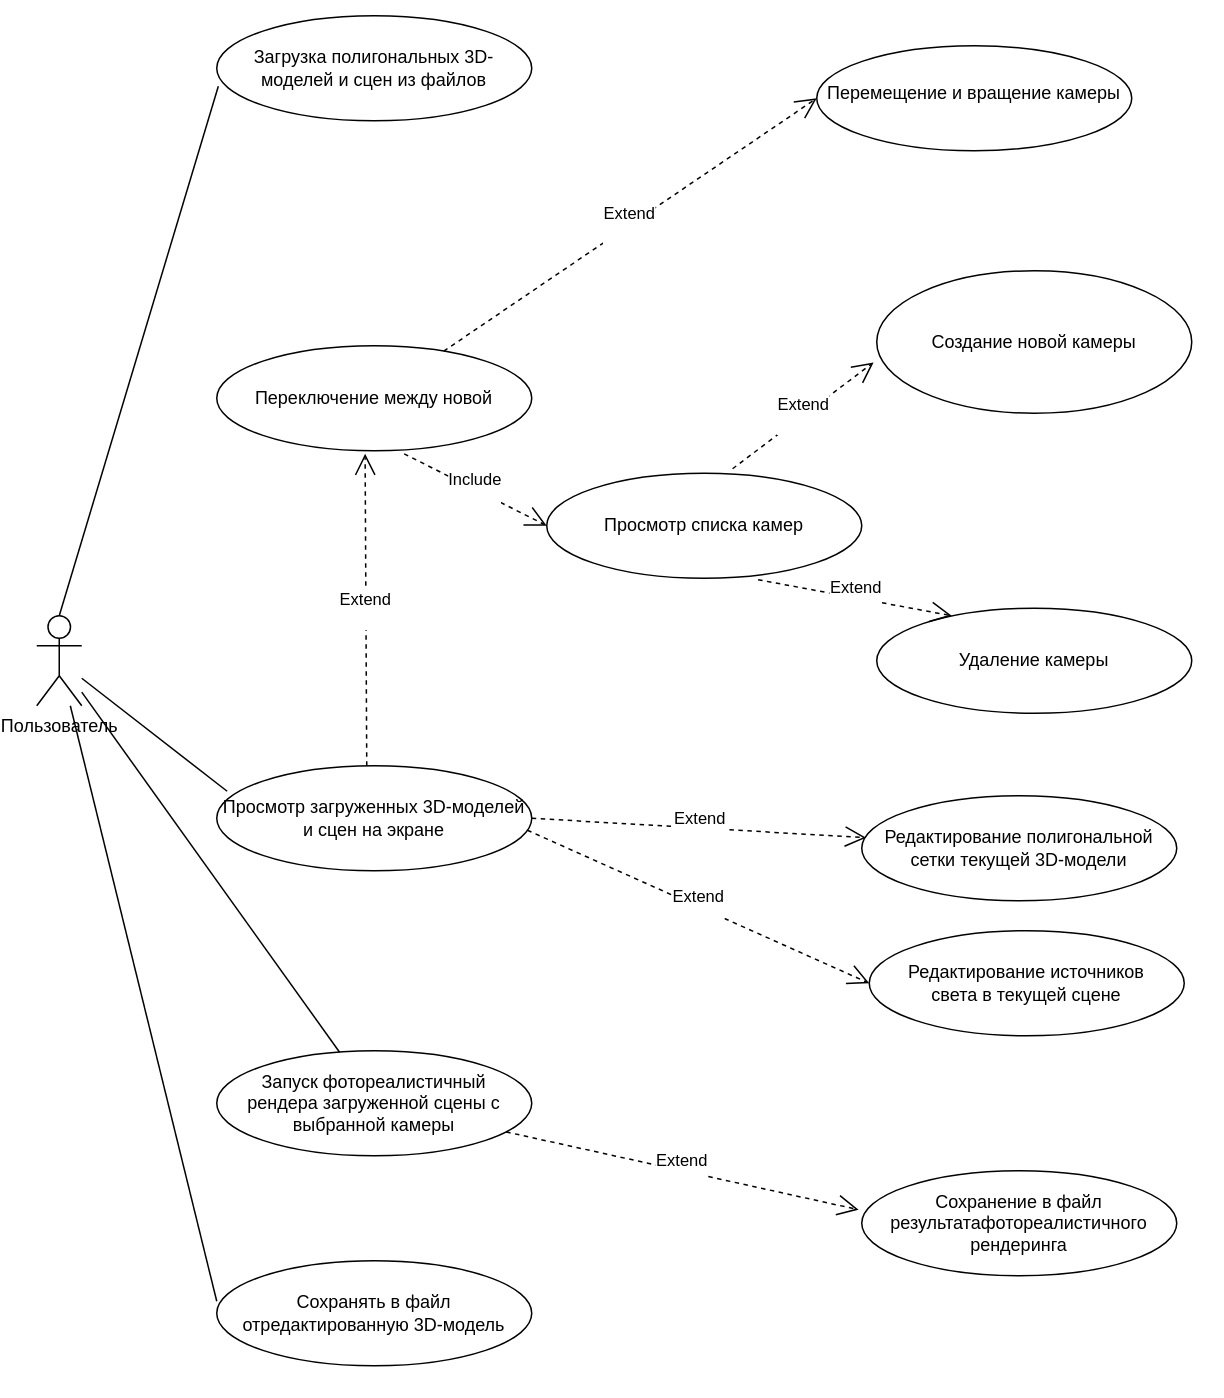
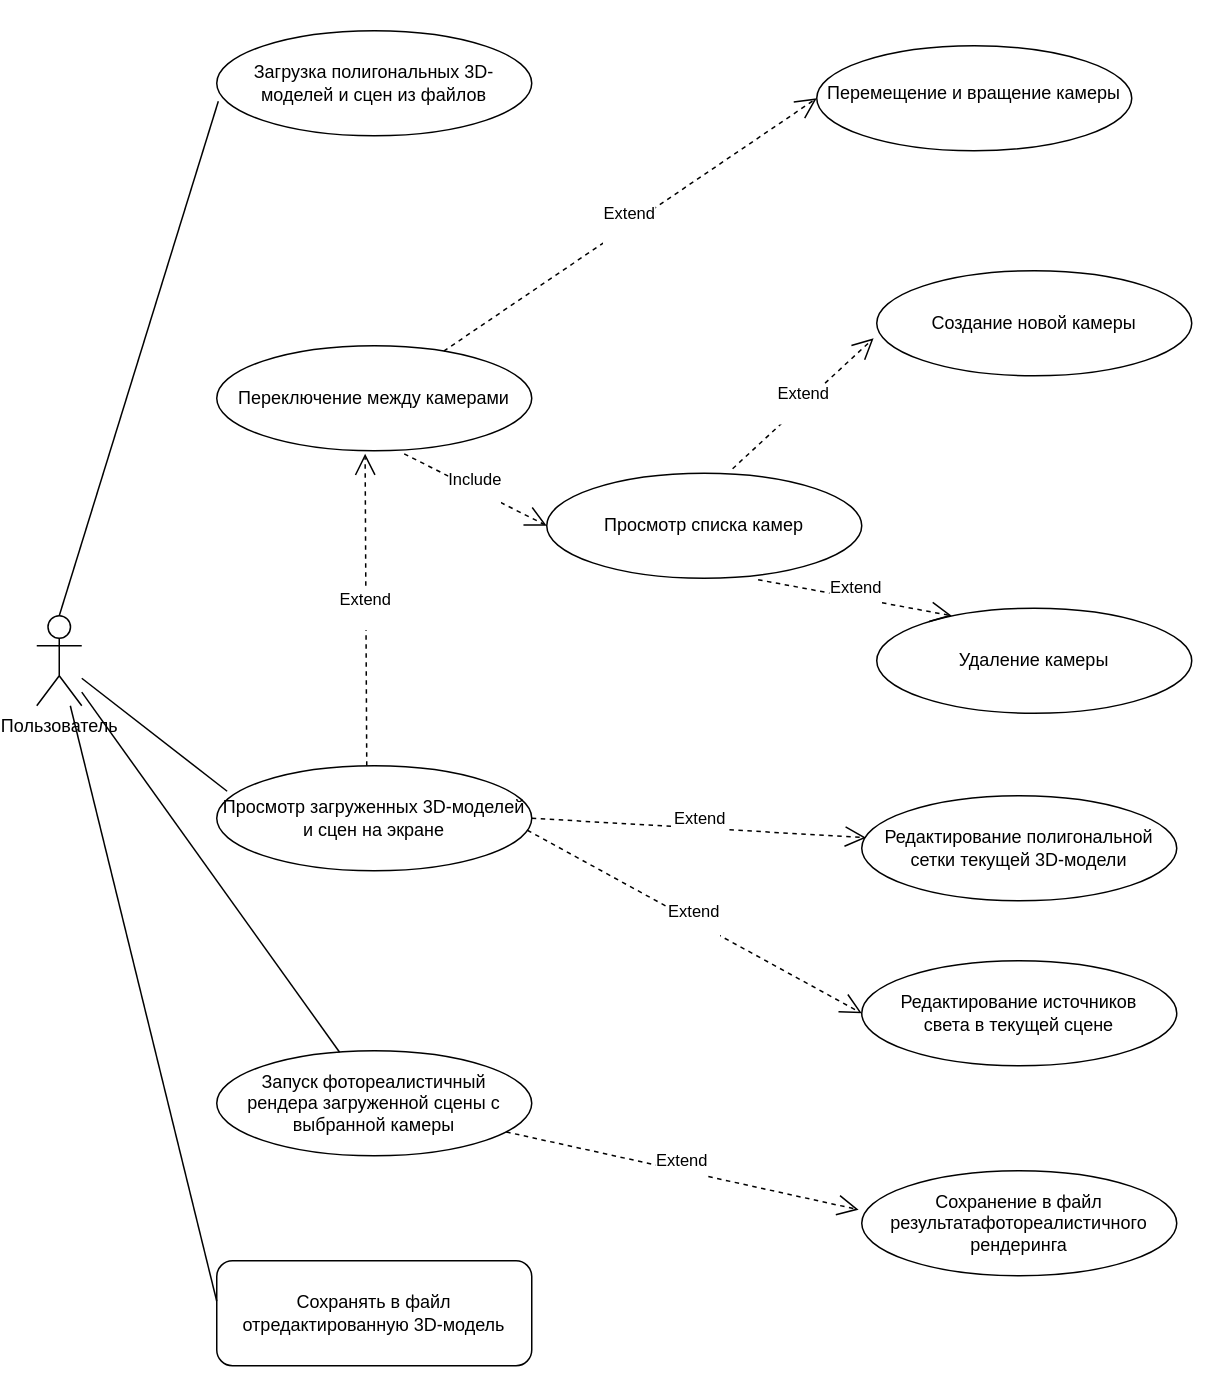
node "Загрузка полигональных 3D-моделей и сцен из файлов": moved (374, 68) -> (374, 83)
node "Создание новой камеры": size 315x143 -> 315x105
node "Переключение между новой": label "Переключение между новой" -> "Переключение между камерами"
node "Редактирование источников света в текущей сцене": moved (1027, 983) -> (1019, 1013)
node "Сохранять в файл отредактированную 3D-модель": shape ellipse -> rounded rectangle
